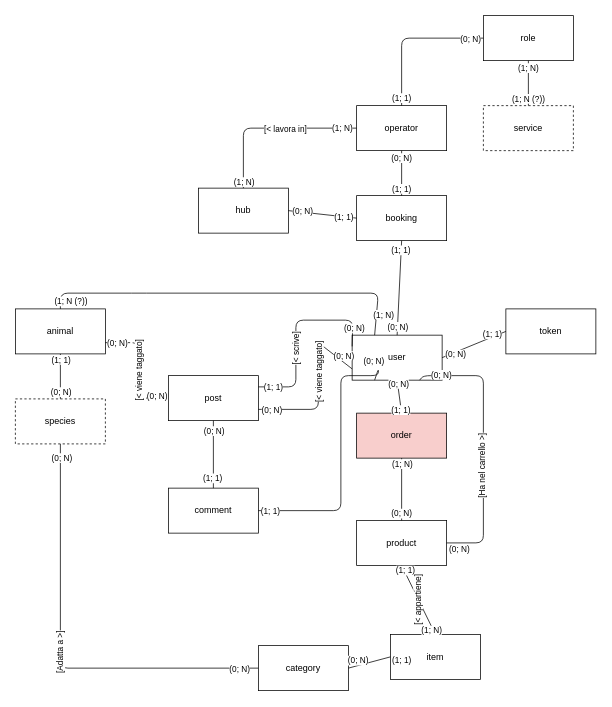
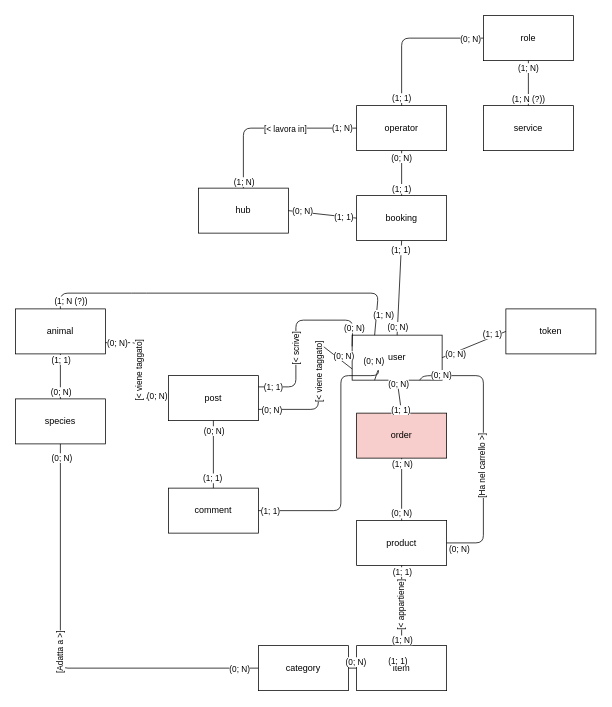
node "service": style dashed -> solid
node "species": style dashed -> solid
node "item": moved (435, 657) -> (402, 668)
